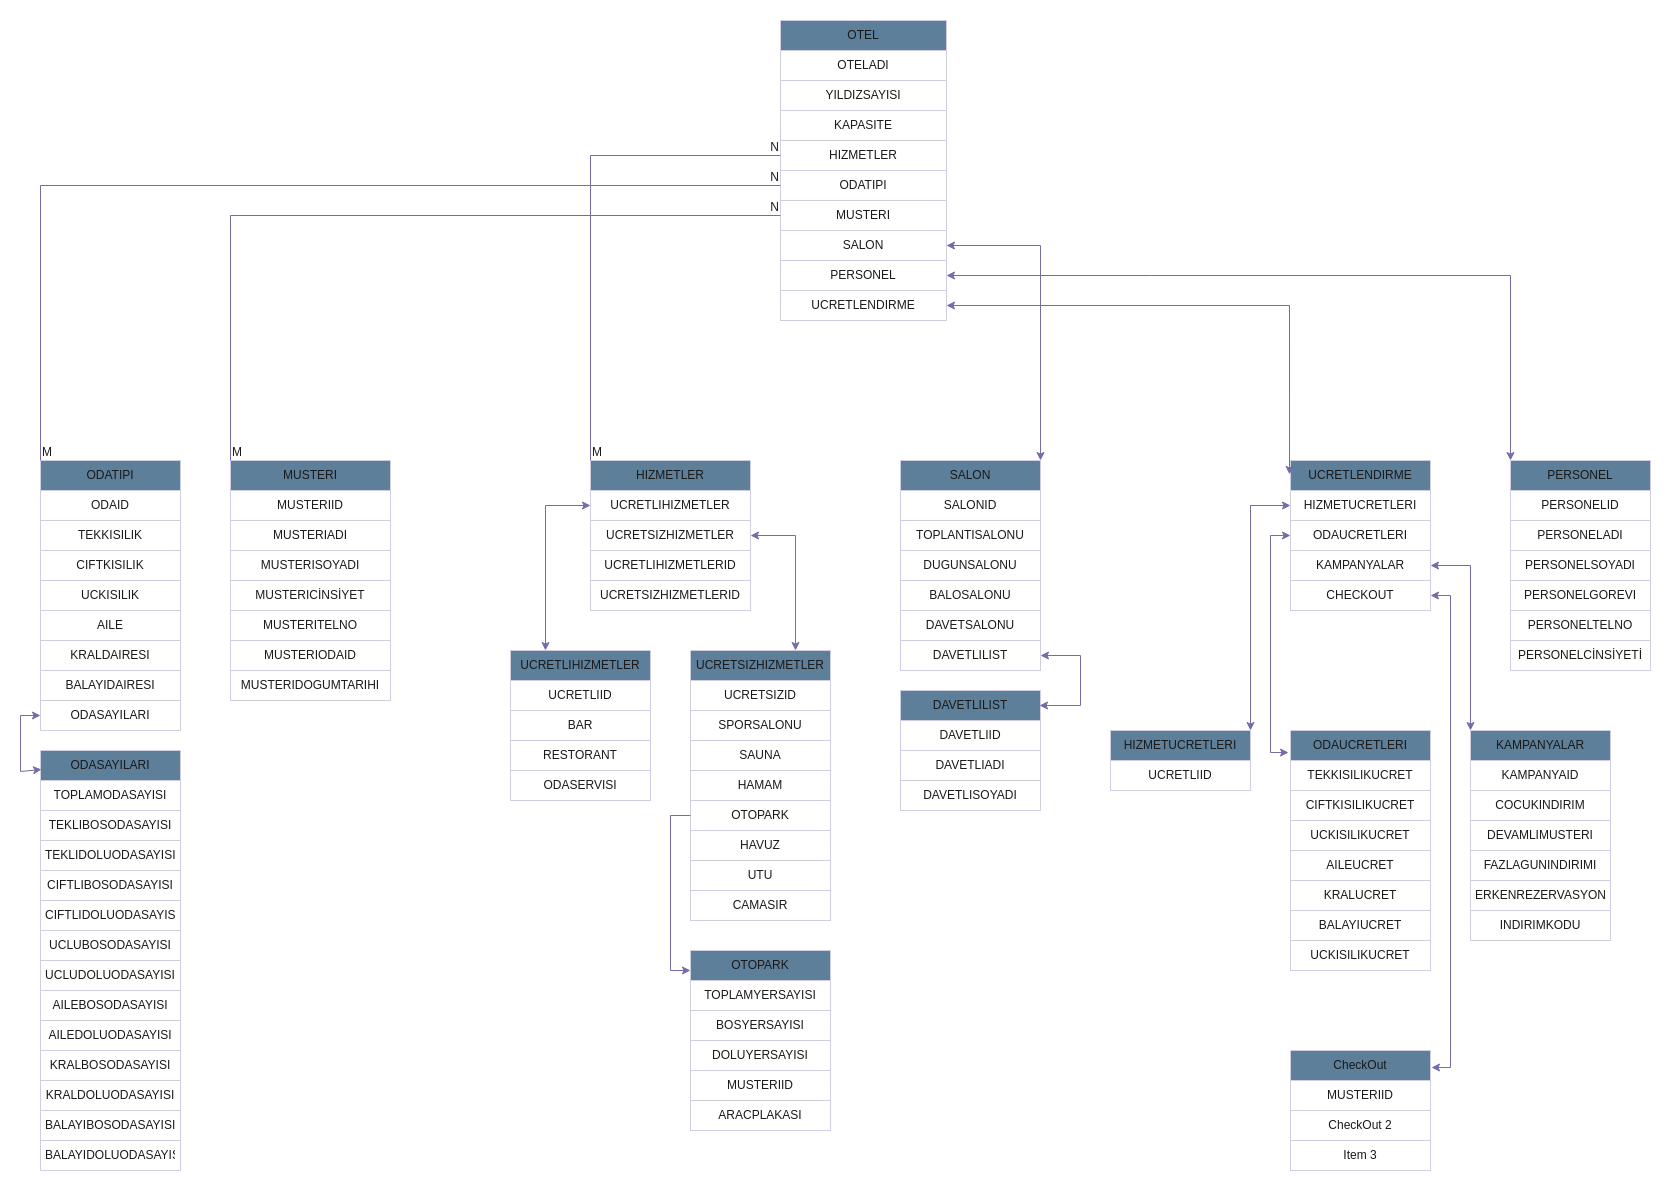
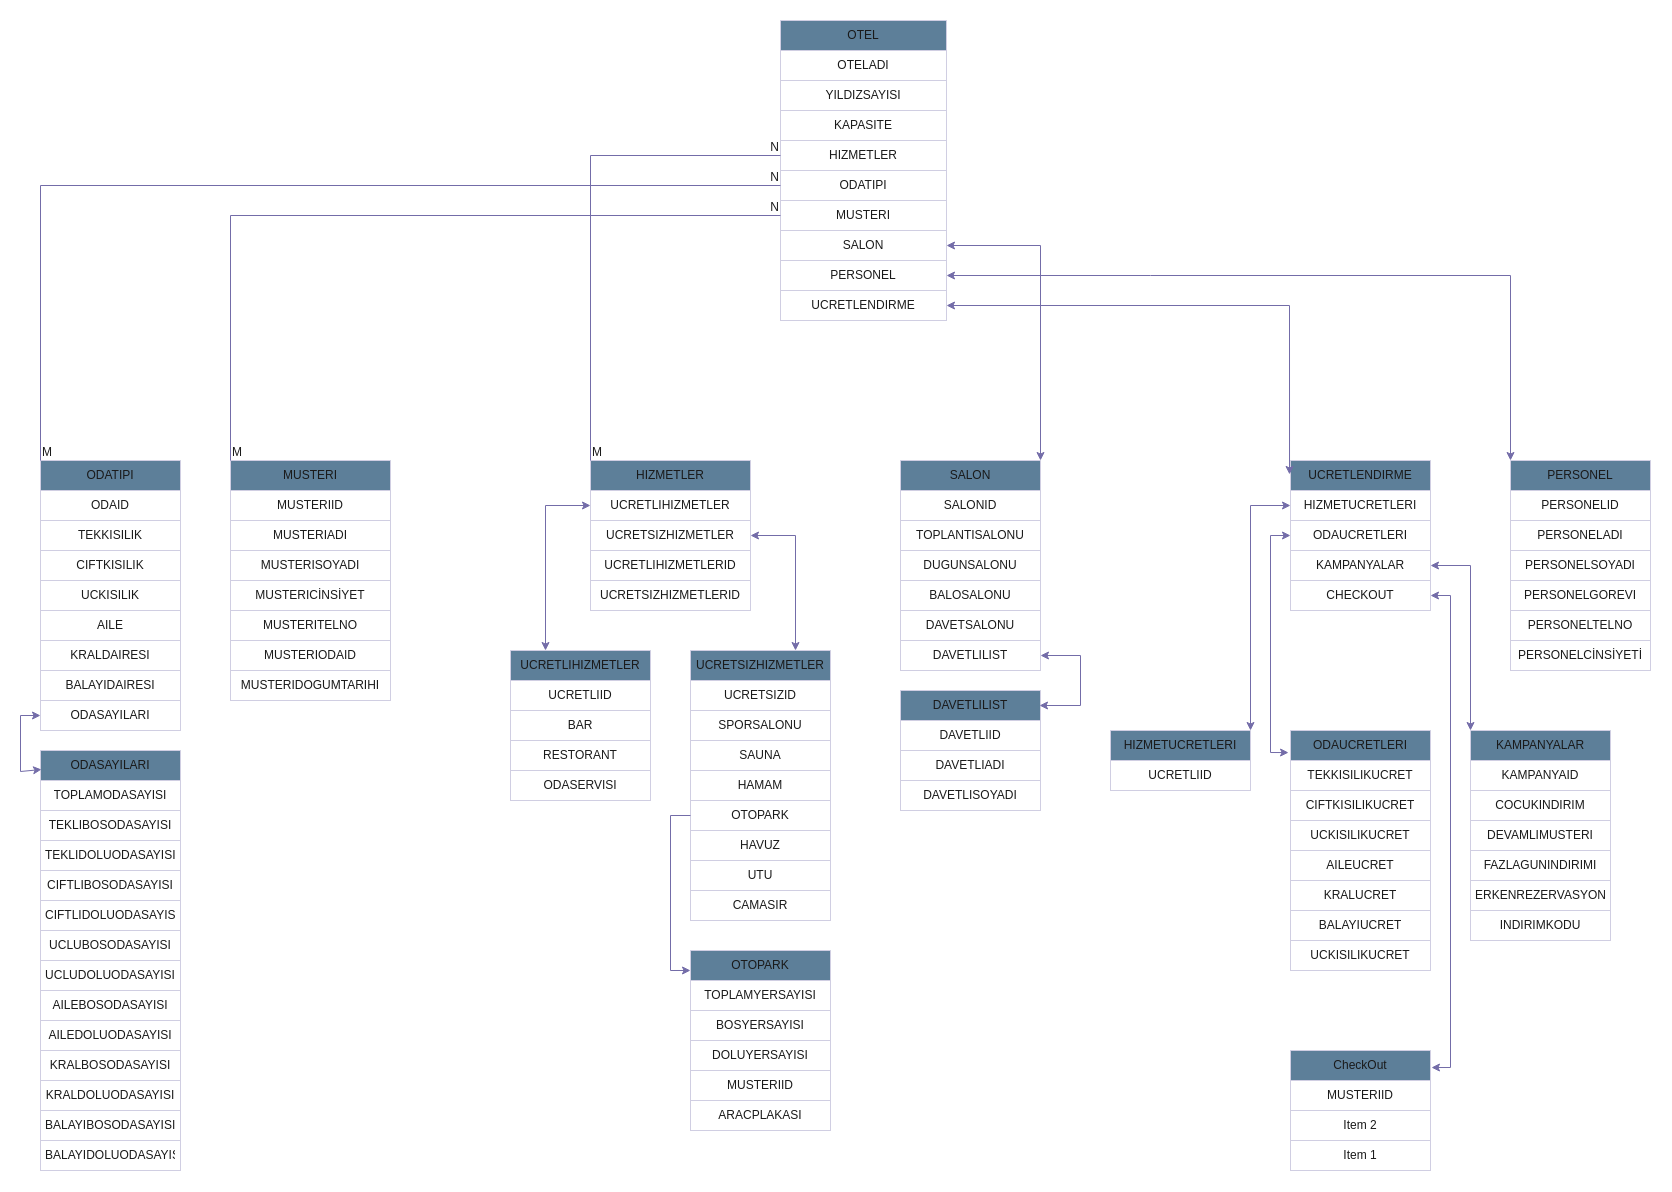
node "CheckOut 2": label "CheckOut 2" -> "Item 2"
node "Item 3": label "Item 3" -> "Item 1"
